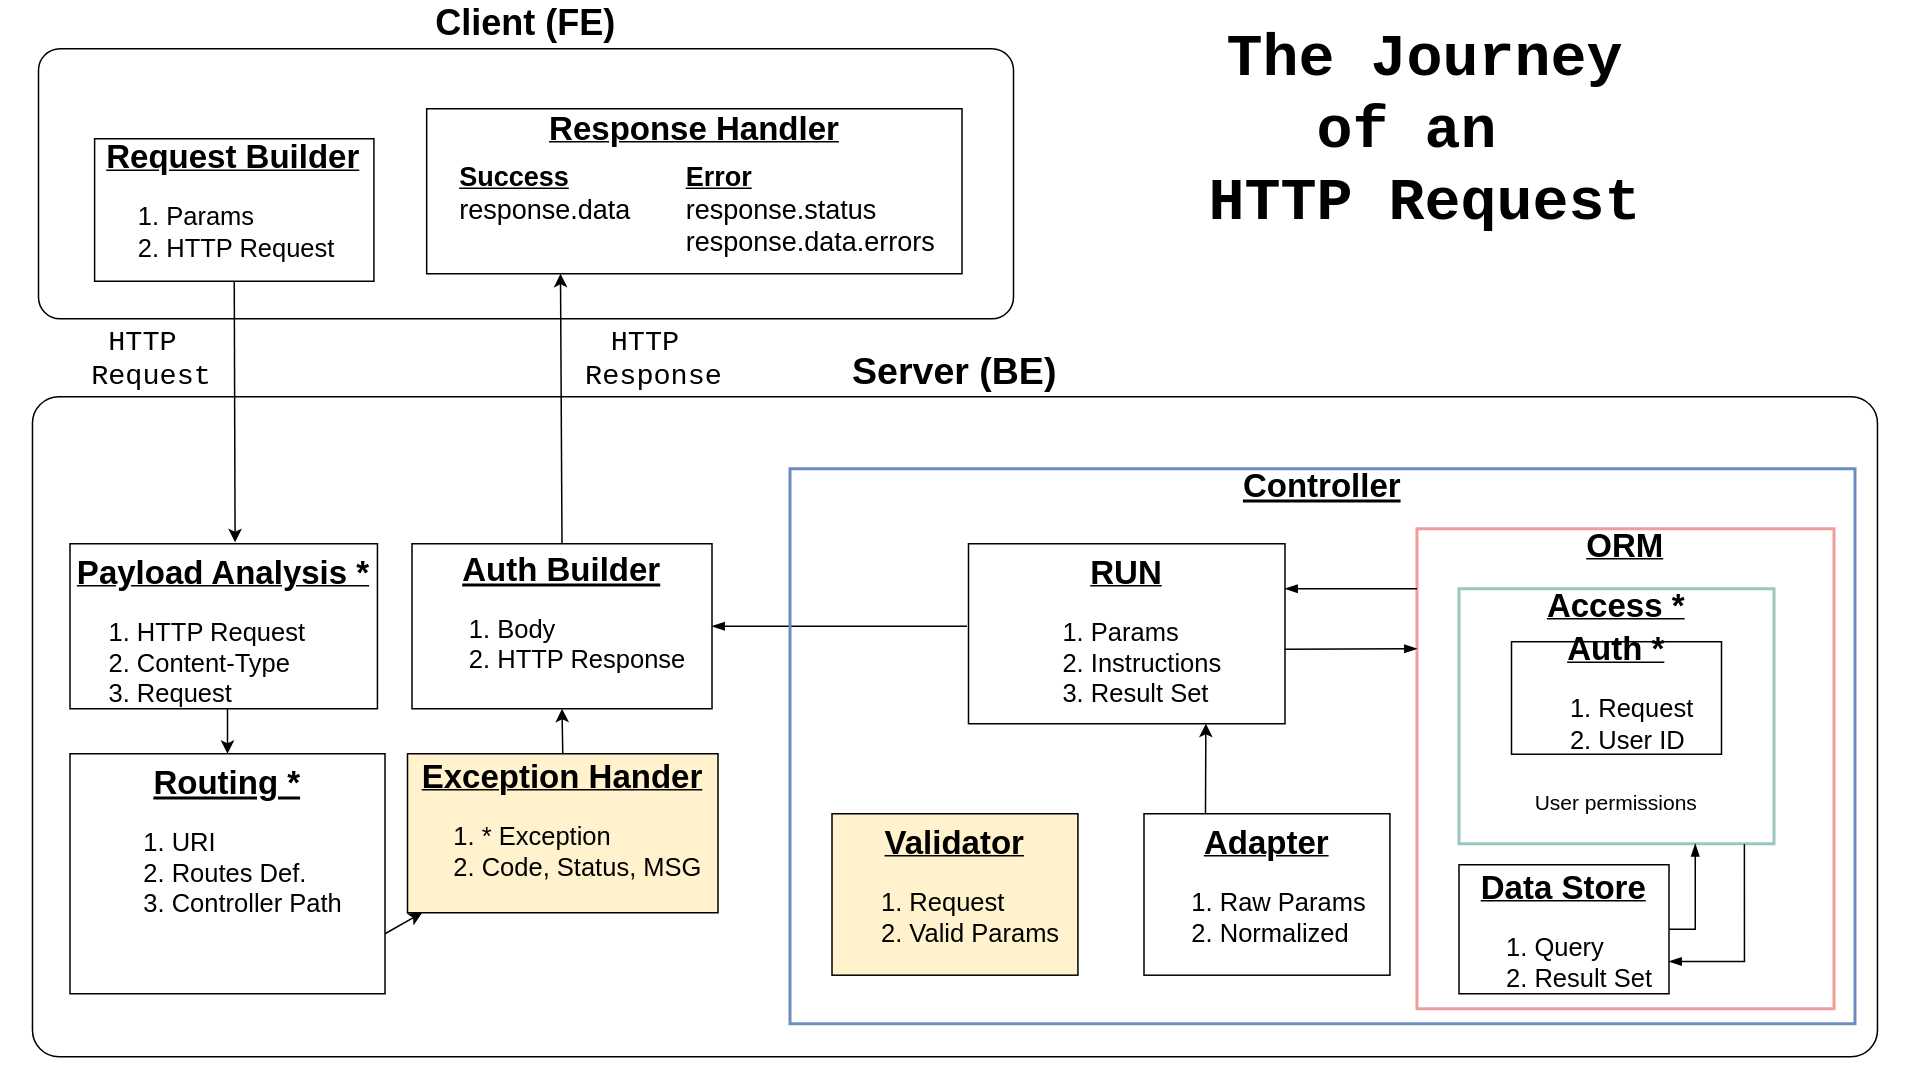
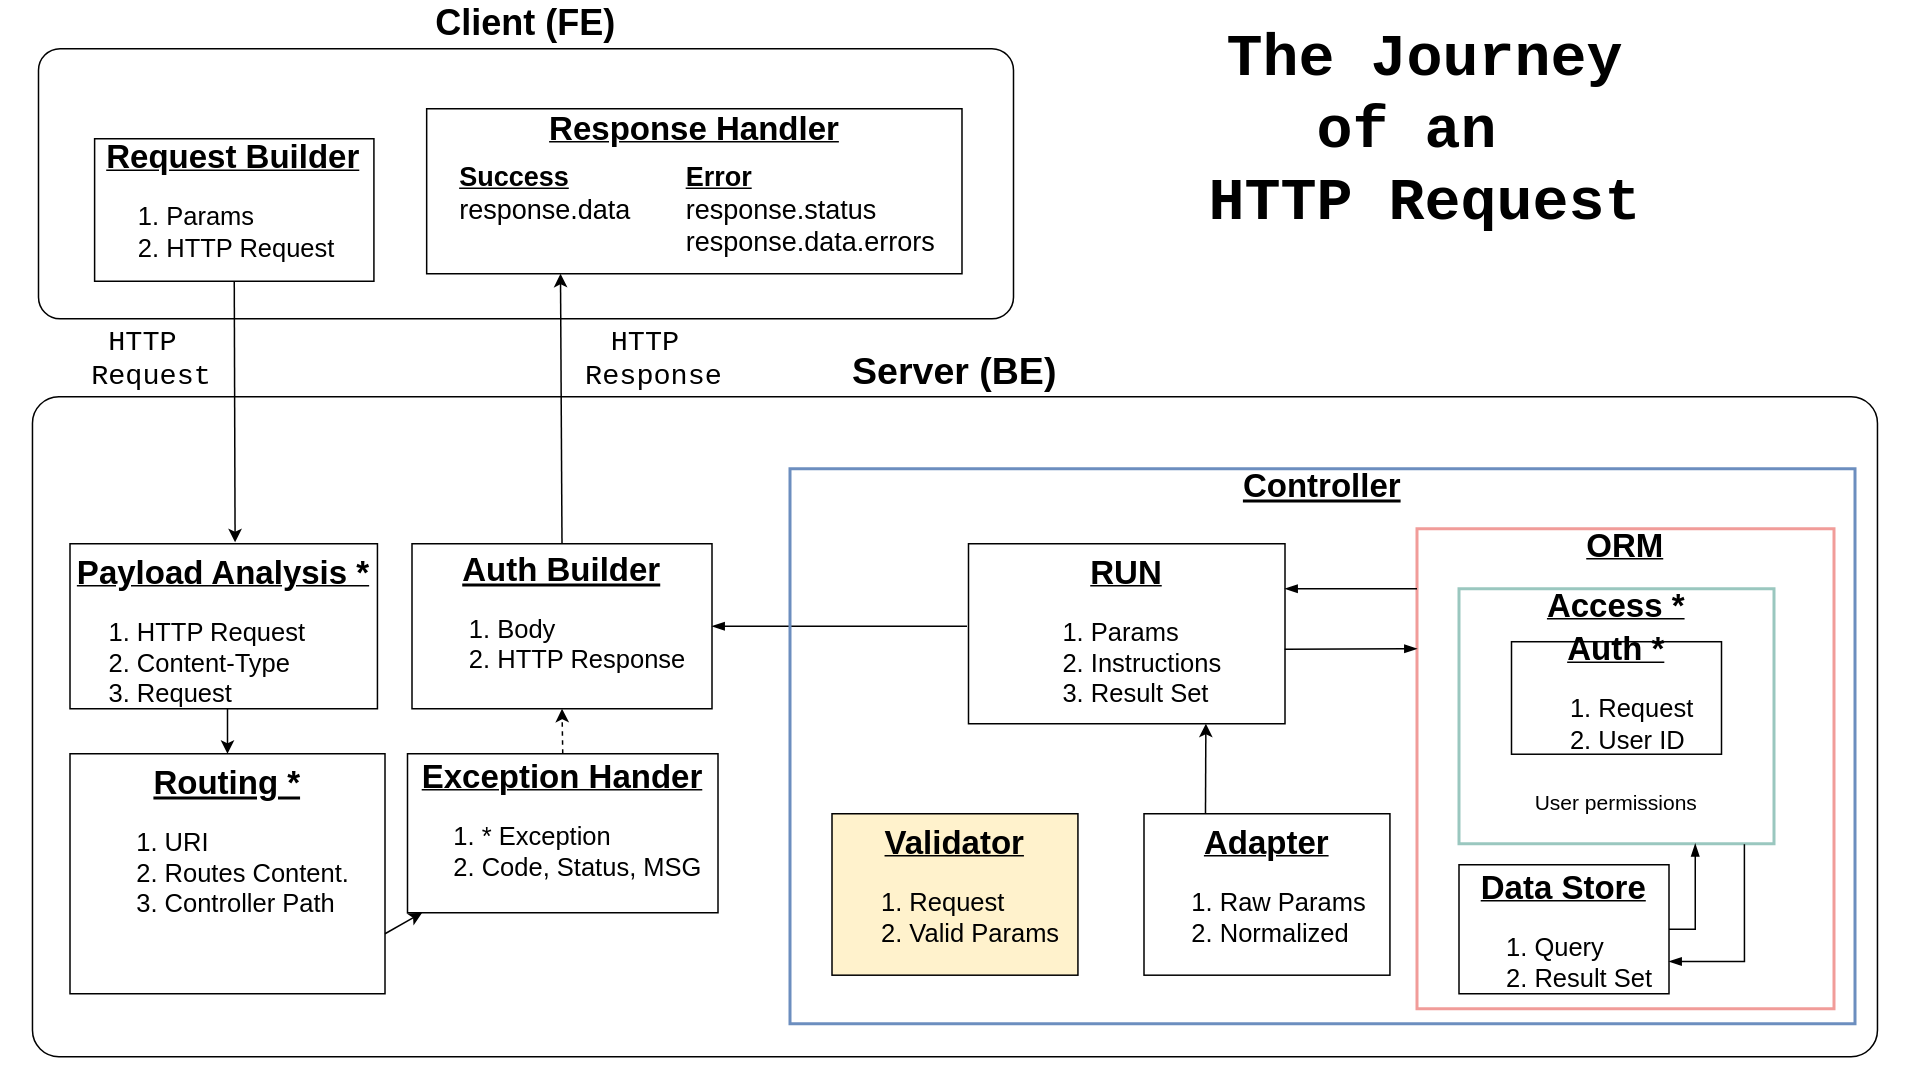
edge "Exception Hander * Exception Code, Status, MSG" -> "Auth Builder Body HTTP Response": style solid -> dashed
node "Routing * URI Routes Def. Controller Path": label "Routing * URI Routes Def. Controller Path" -> "Routing * URI Routes Content. Controller Path"
node "Exception Hander * Exception Code, Status, MSG": fillcolor #fff2cc -> #ffffff
